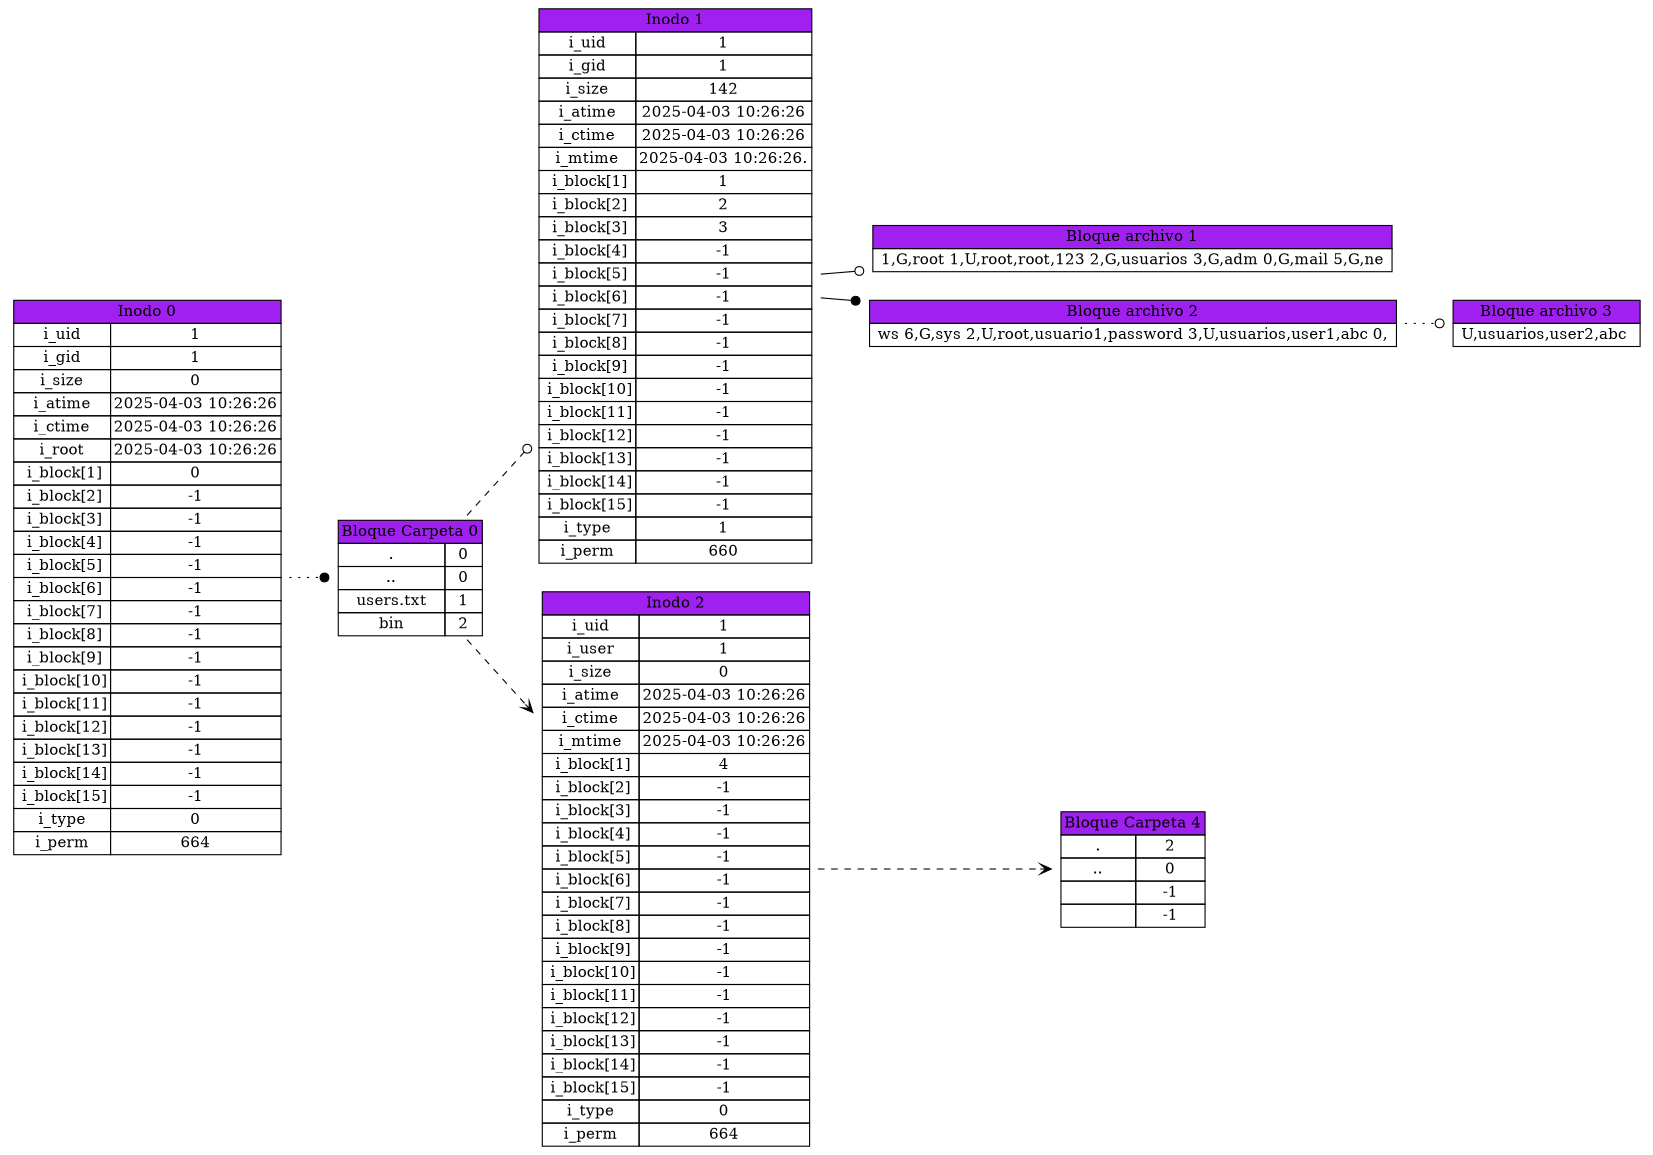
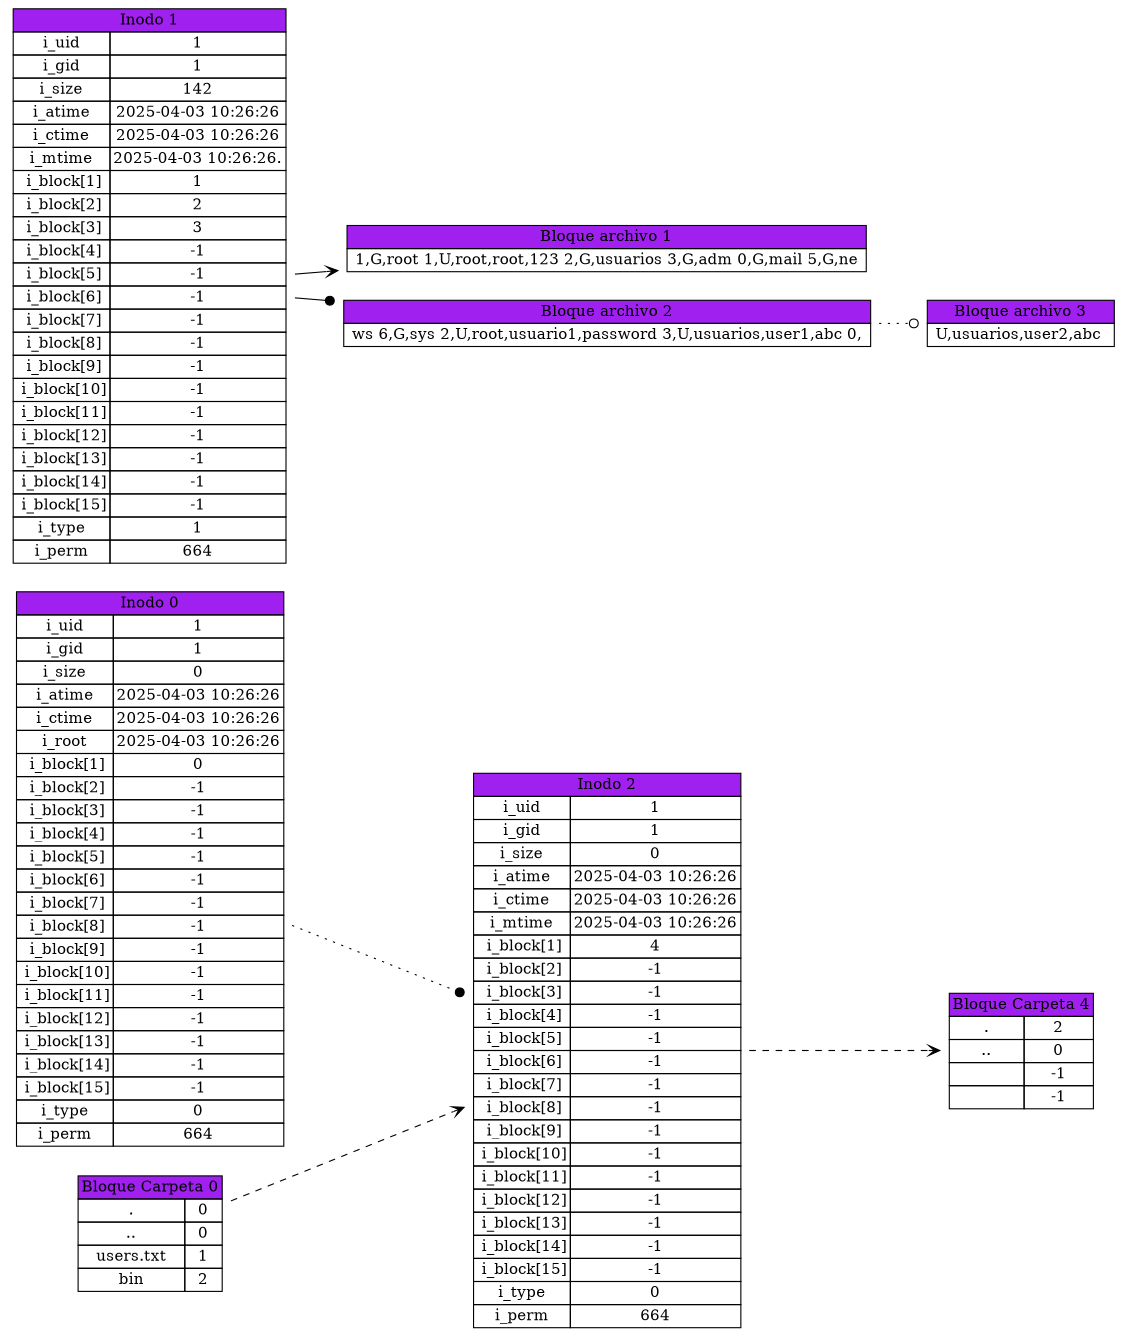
edge "Inodo 1" -> "Bloque archivo 1": arrowhead odot -> vee
edge "Bloque Carpeta 0" -> "Inodo 1": removed
node "Inodo 1": text "660" -> "664"
edge "Inodo 0" -> "Bloque Carpeta 0": now "Inodo 0" -> "Inodo 2"
node "Inodo 2": text "i_user" -> "i_gid"
